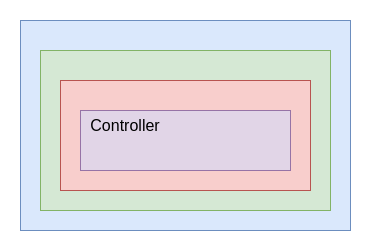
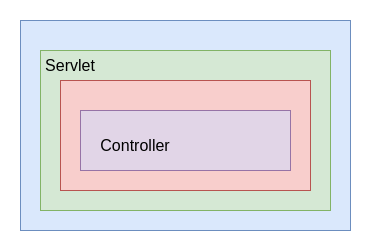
node "Servlet": added
node "Controller": moved (126, 126) -> (136, 146)
